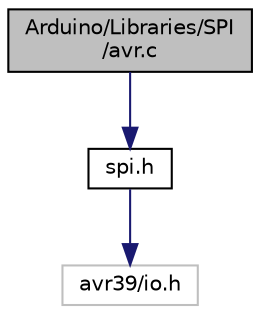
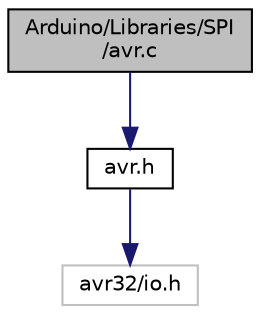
node "spi.h": label "spi.h" -> "avr.h"
node "avr39/io.h": label "avr39/io.h" -> "avr32/io.h"
